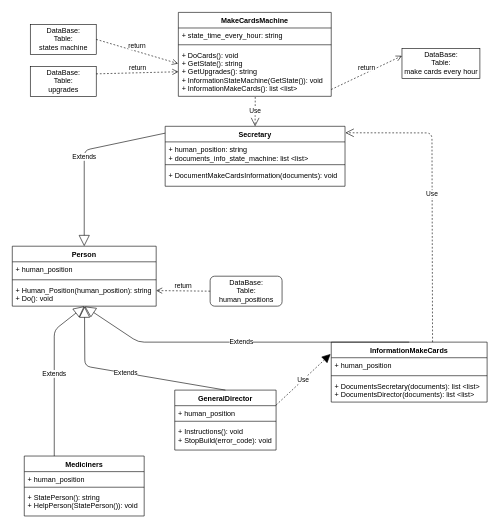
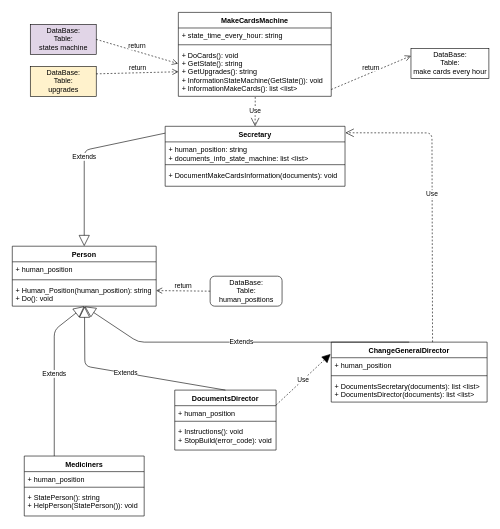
node "DataBase: Table: states machine": fillcolor #ffffff -> #e1d5e7
node "DataBase: Table: make cards every hour": moved (441, 63) -> (450, 63)
node "DataBase: Table: upgrades": fillcolor #ffffff -> #fff2cc
node "InformationMakeCards": label "InformationMakeCards" -> "ChangeGeneralDirector"
node "GeneralDirector": label "GeneralDirector" -> "DocumentsDirector"
